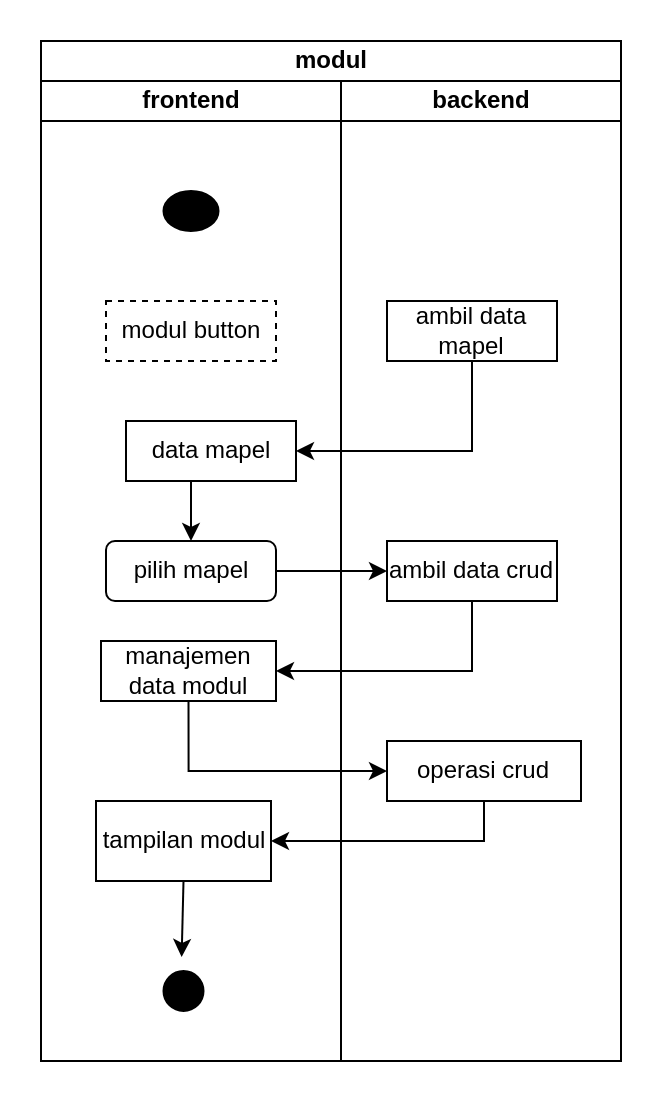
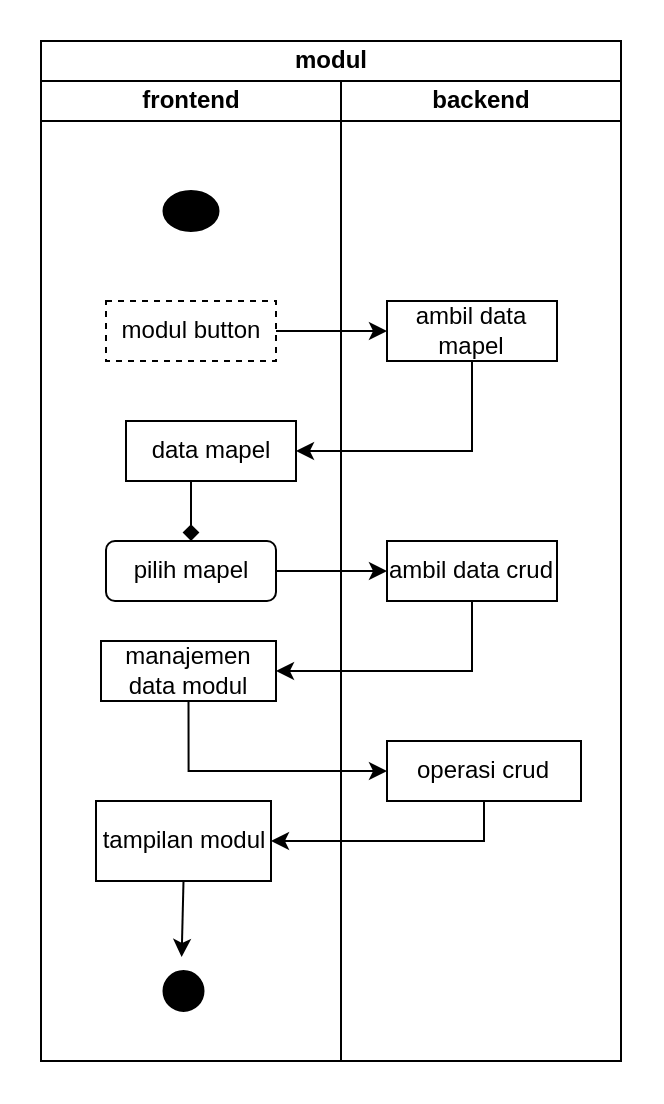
edge "modul button" -> "ambil data mapel": added
edge "data mapel" -> "pilih mapel": arrowhead classic -> diamond
